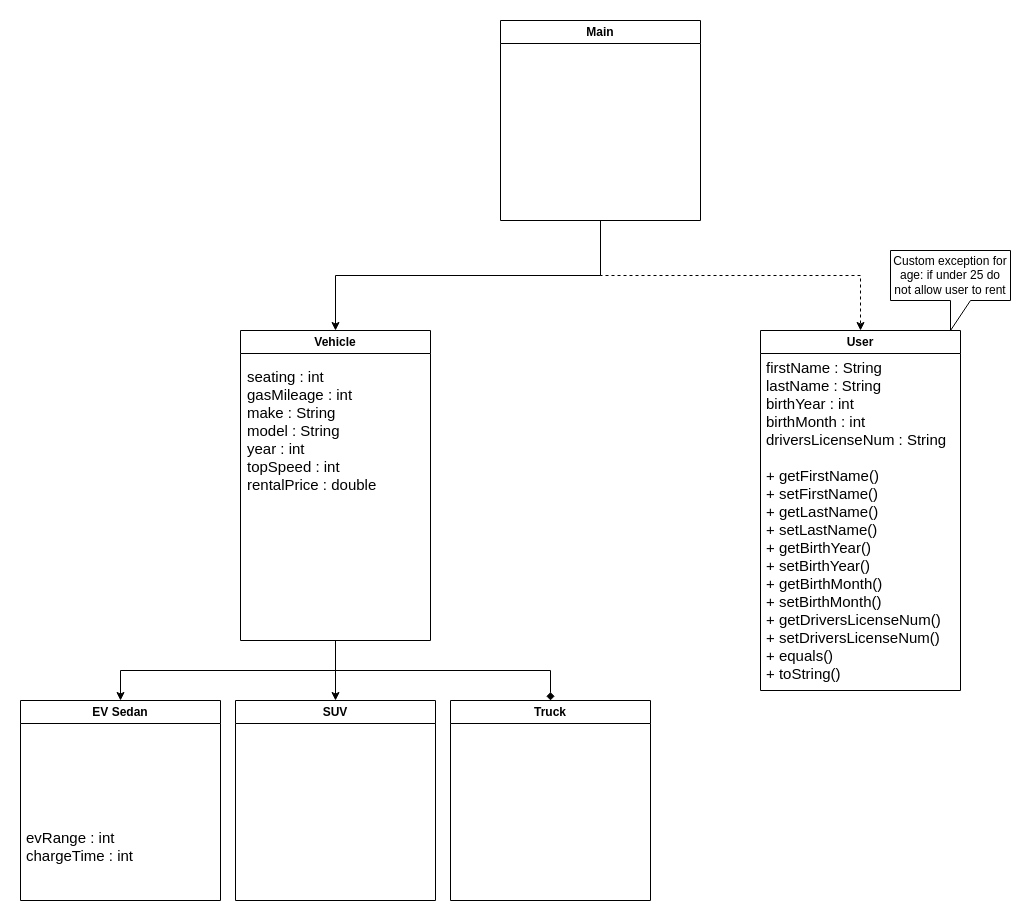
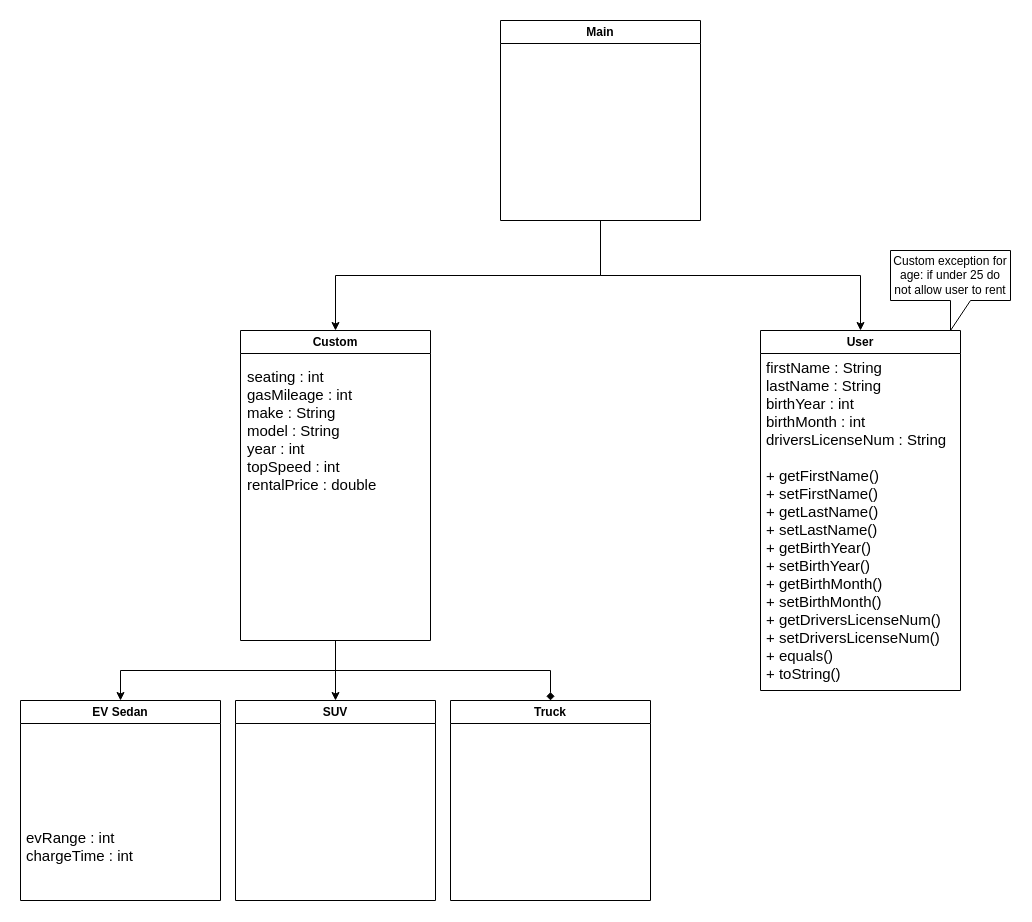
edge "Main" -> "User": style dashed -> solid
node "Vehicle": label "Vehicle" -> "Custom"
